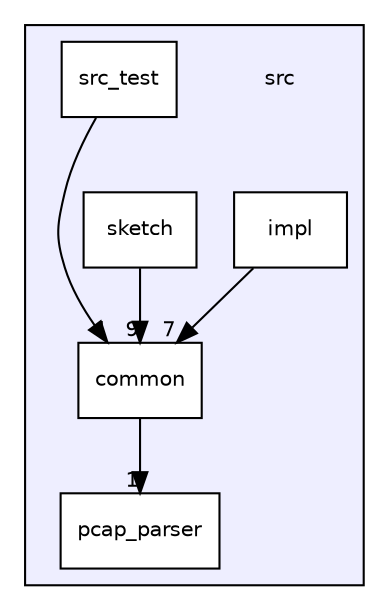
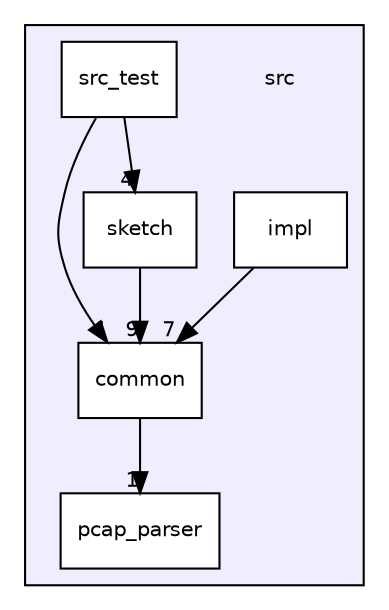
edge "src_test" -> "sketch": added
